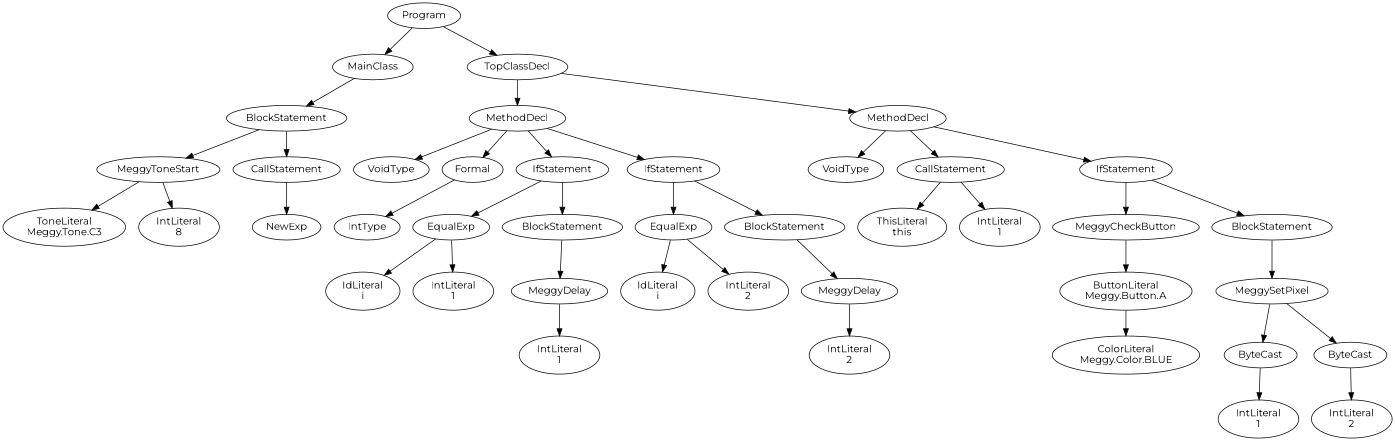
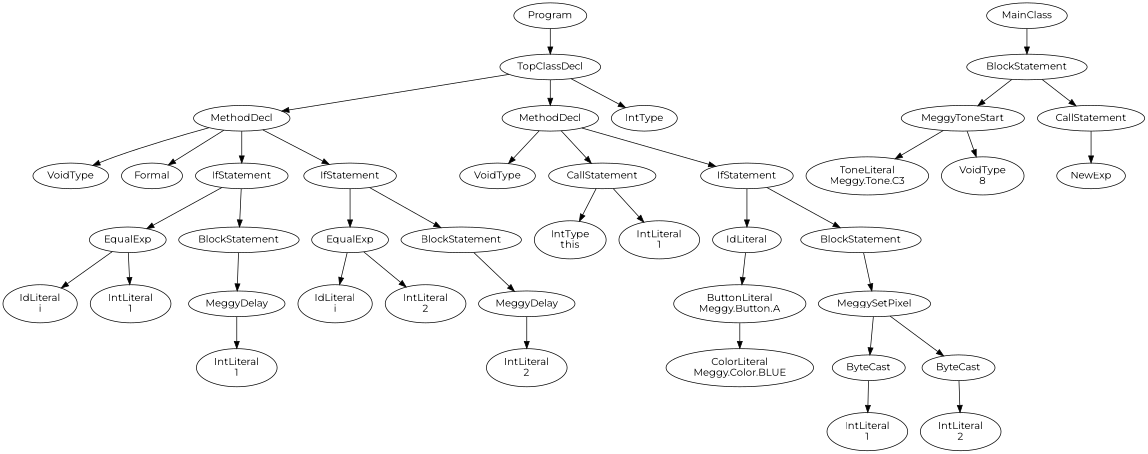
edge "Program" -> "MainClass": removed
edge "Formal" -> "IntType": now "TopClassDecl" -> "IntType"
node "IntLiteral 8": label "IntLiteral 8" -> "VoidType 8"
node "ThisLiteral this": label "ThisLiteral this" -> "IntType this"
node "MeggyCheckButton": label "MeggyCheckButton" -> "IdLiteral"
